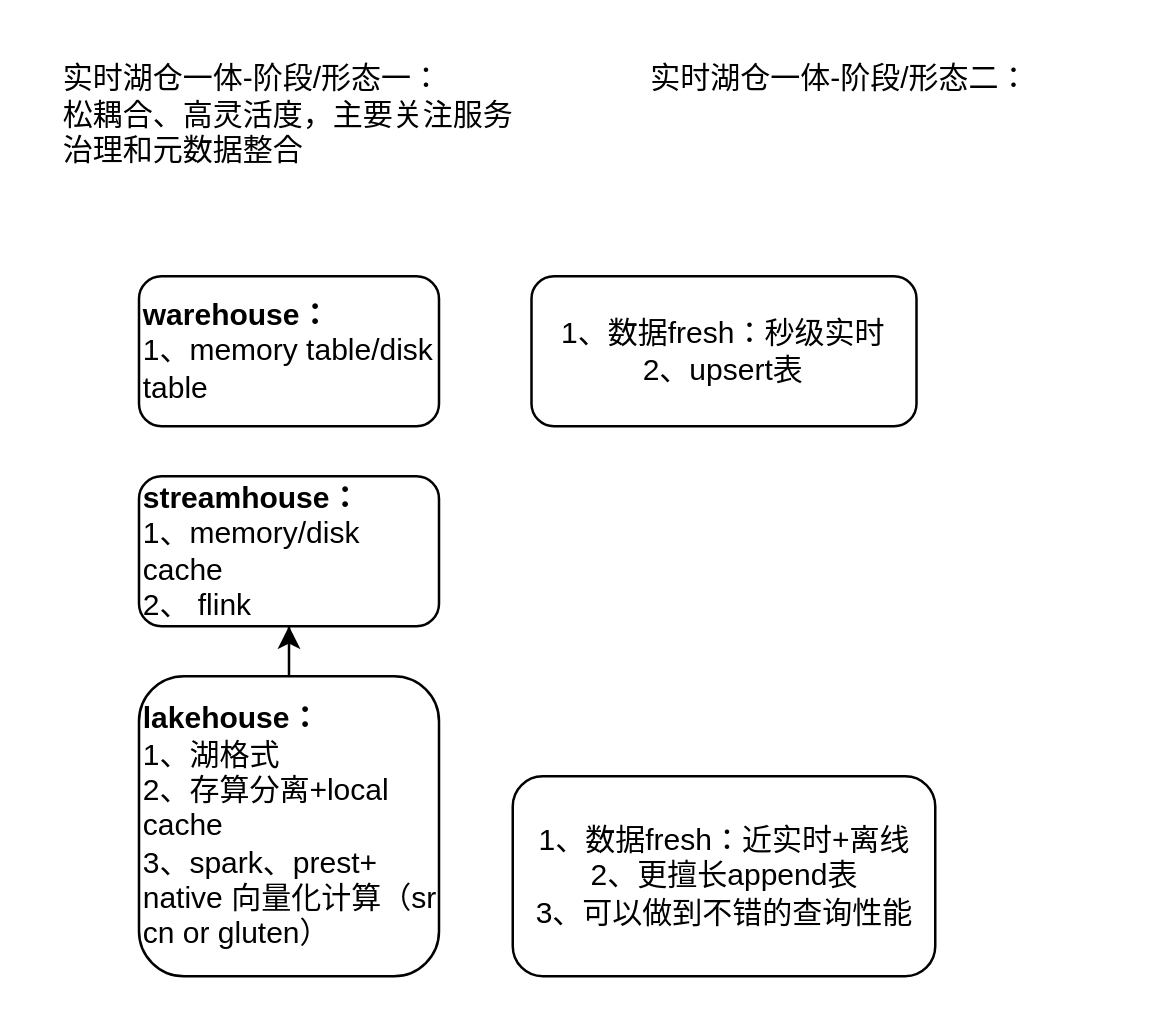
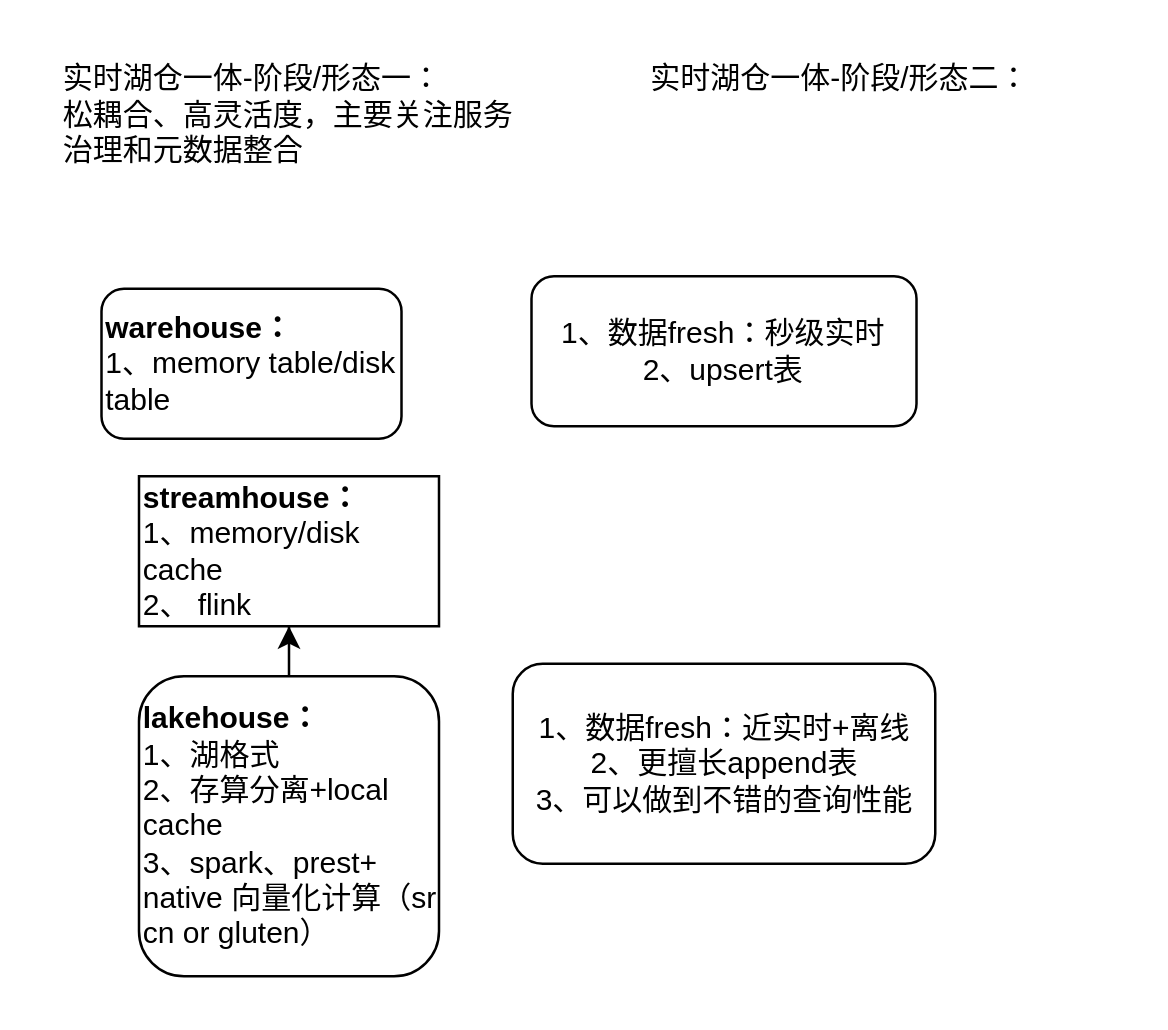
node "warehouse： 1、memory table/disk table": moved (289, 351) -> (251, 364)
node "streamhouse： 1、memory/disk cache 2、 flink": shape rounded rectangle -> rectangle
node "1、数据fresh：近实时+离线 2、更擅长append表 3、可以做到不错的查询性能": moved (724, 876) -> (724, 764)
